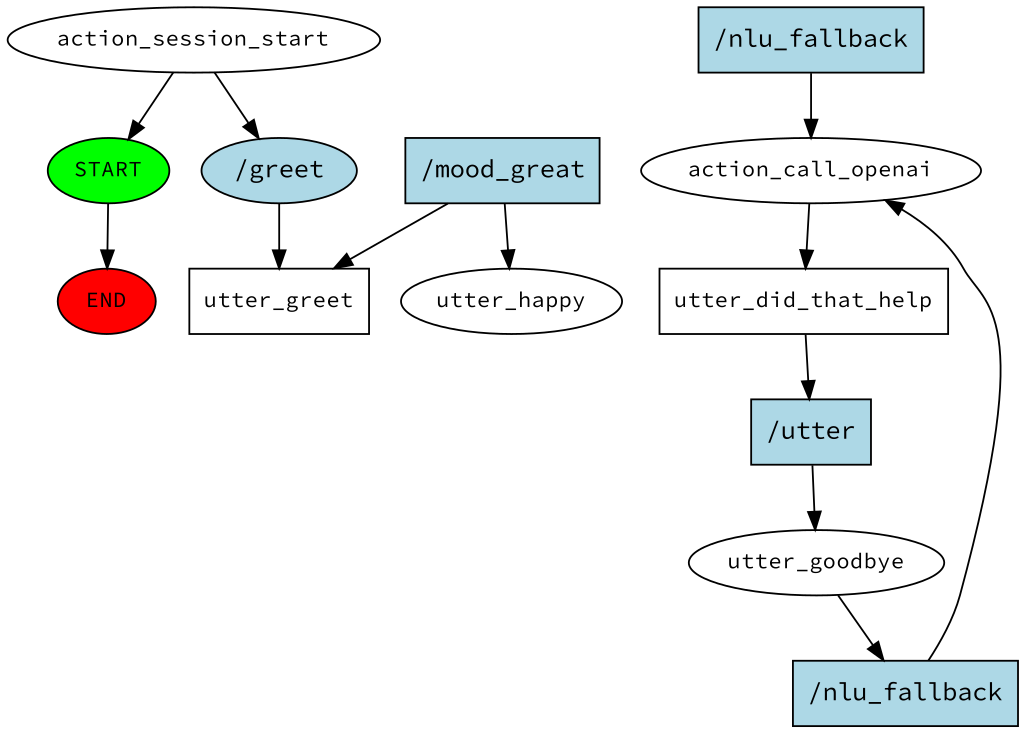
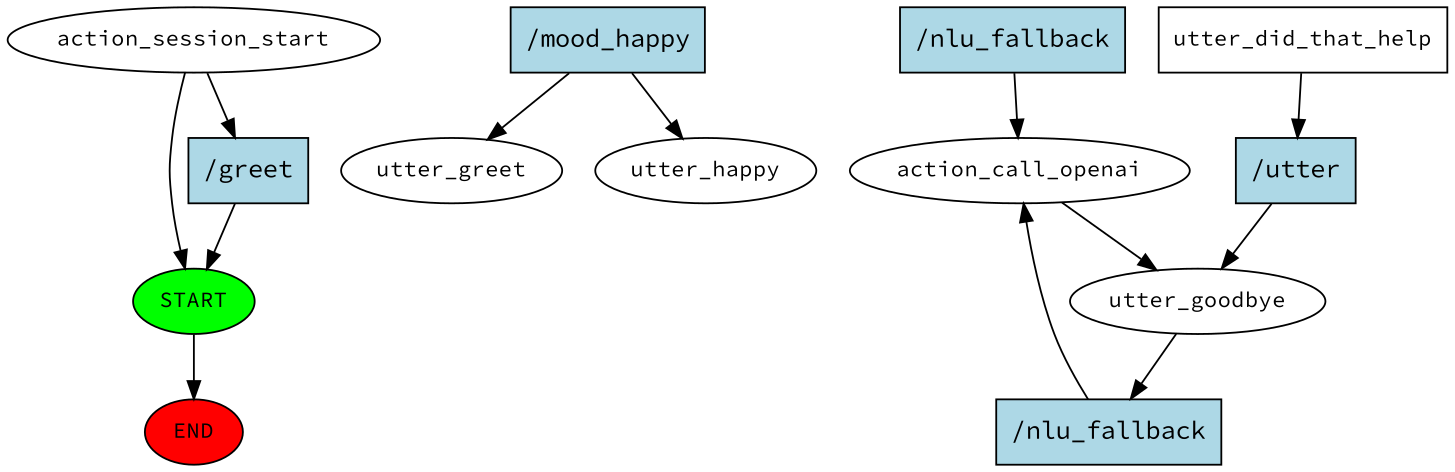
node "/greet": shape ellipse -> box
node "/mood_great": label "/mood_great" -> "/mood_happy"
edge "/greet" -> "utter_greet": now "/greet" -> "START"
edge "action_call_openai" -> "utter_did_that_help": now "action_call_openai" -> "utter_goodbye"
node "utter_greet": shape box -> ellipse
